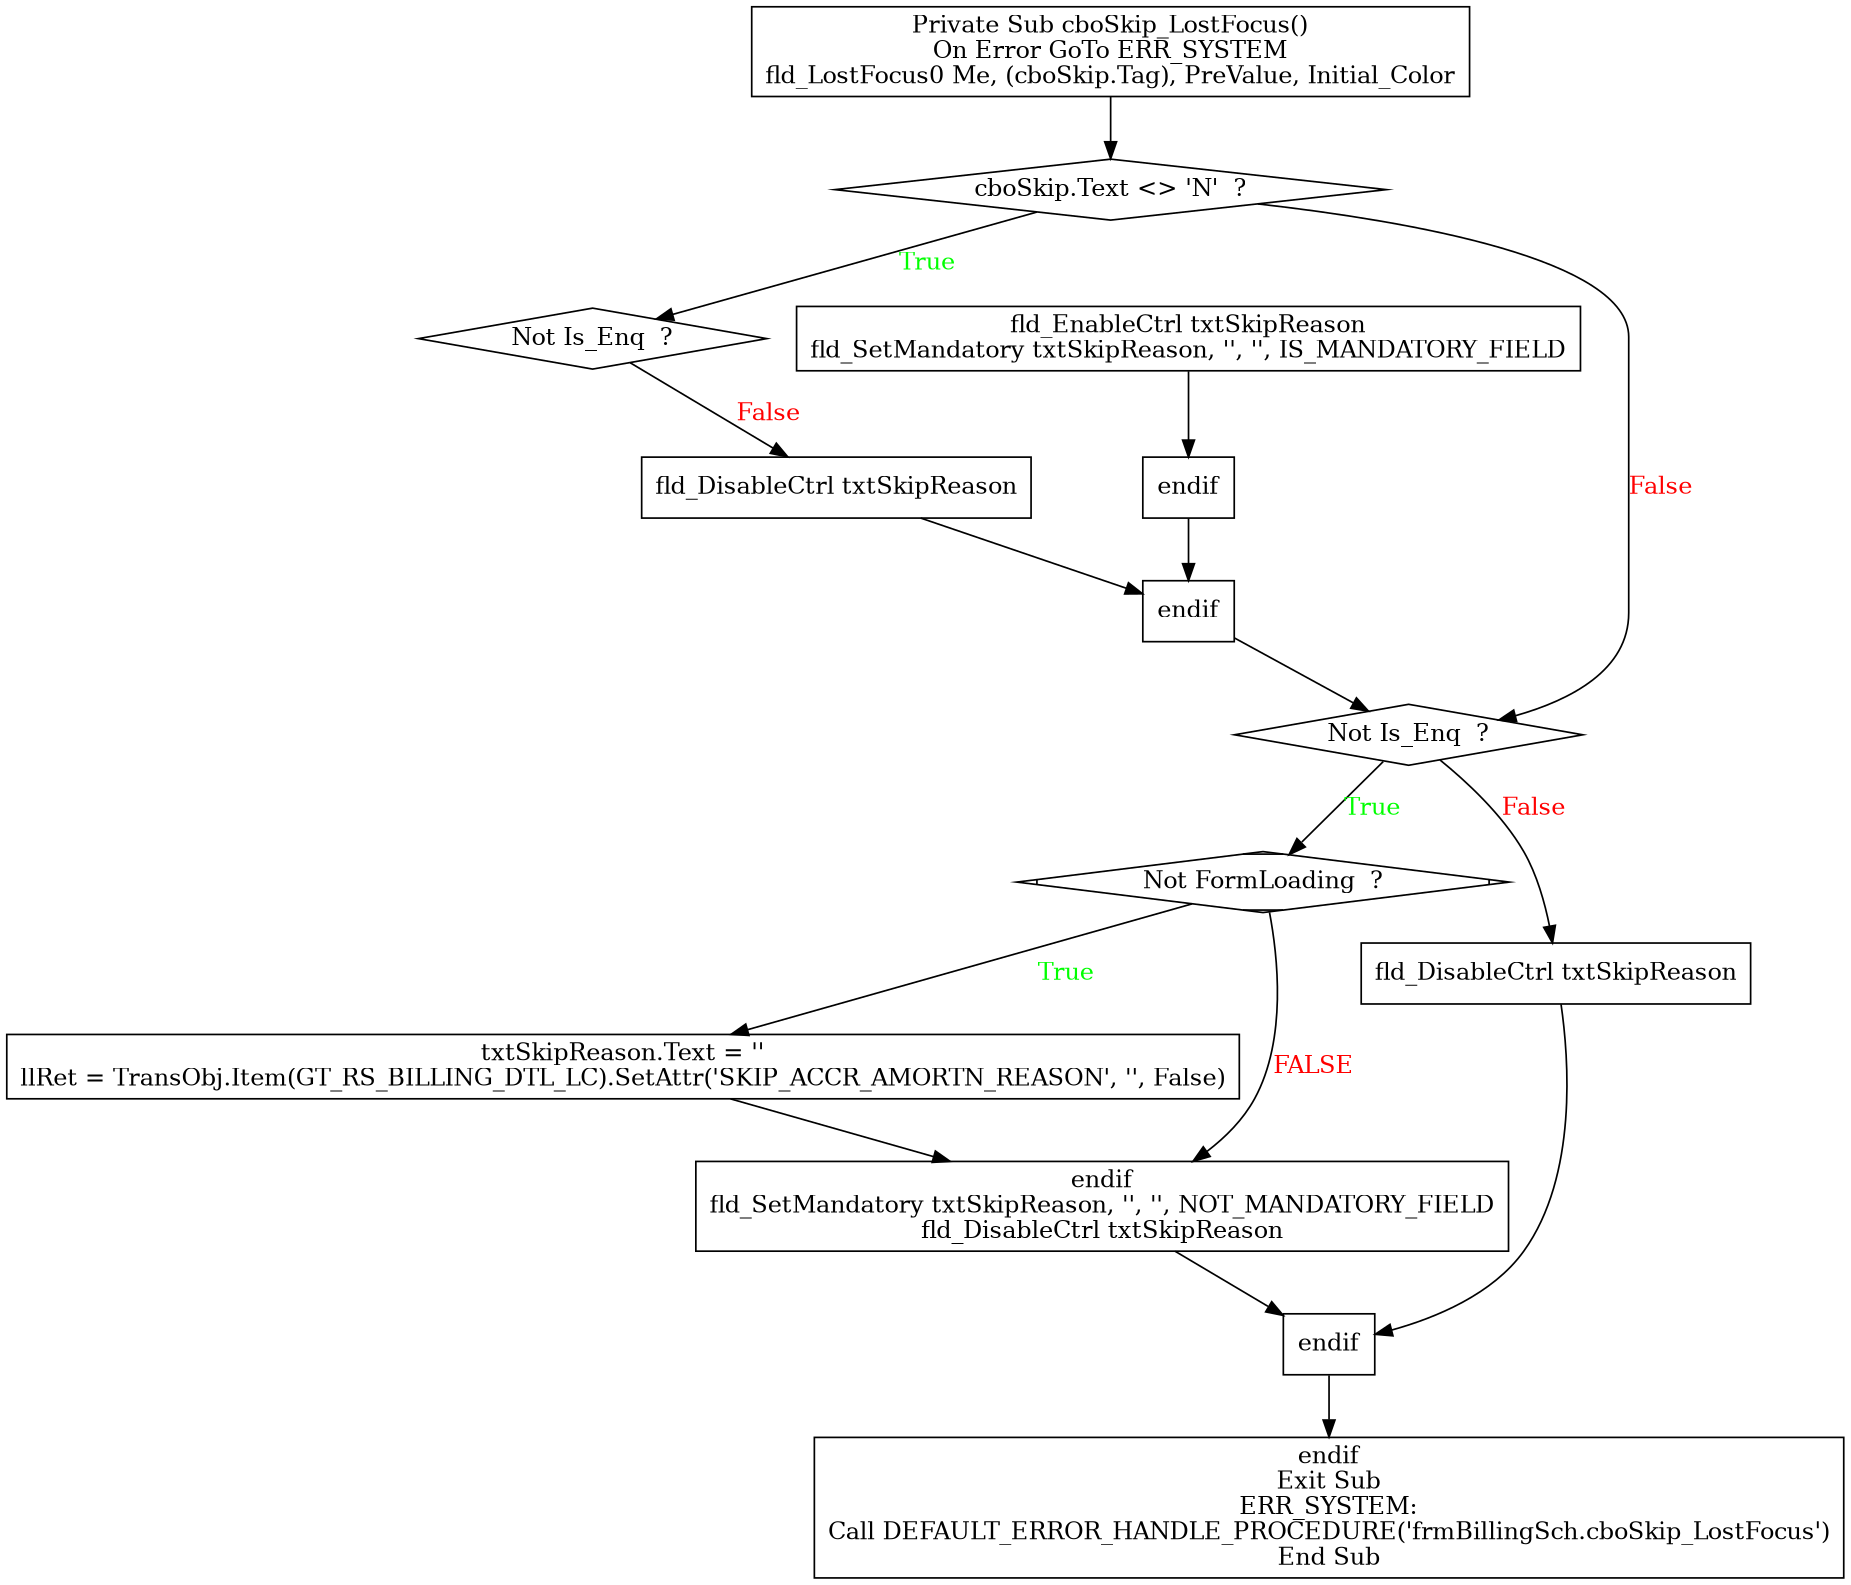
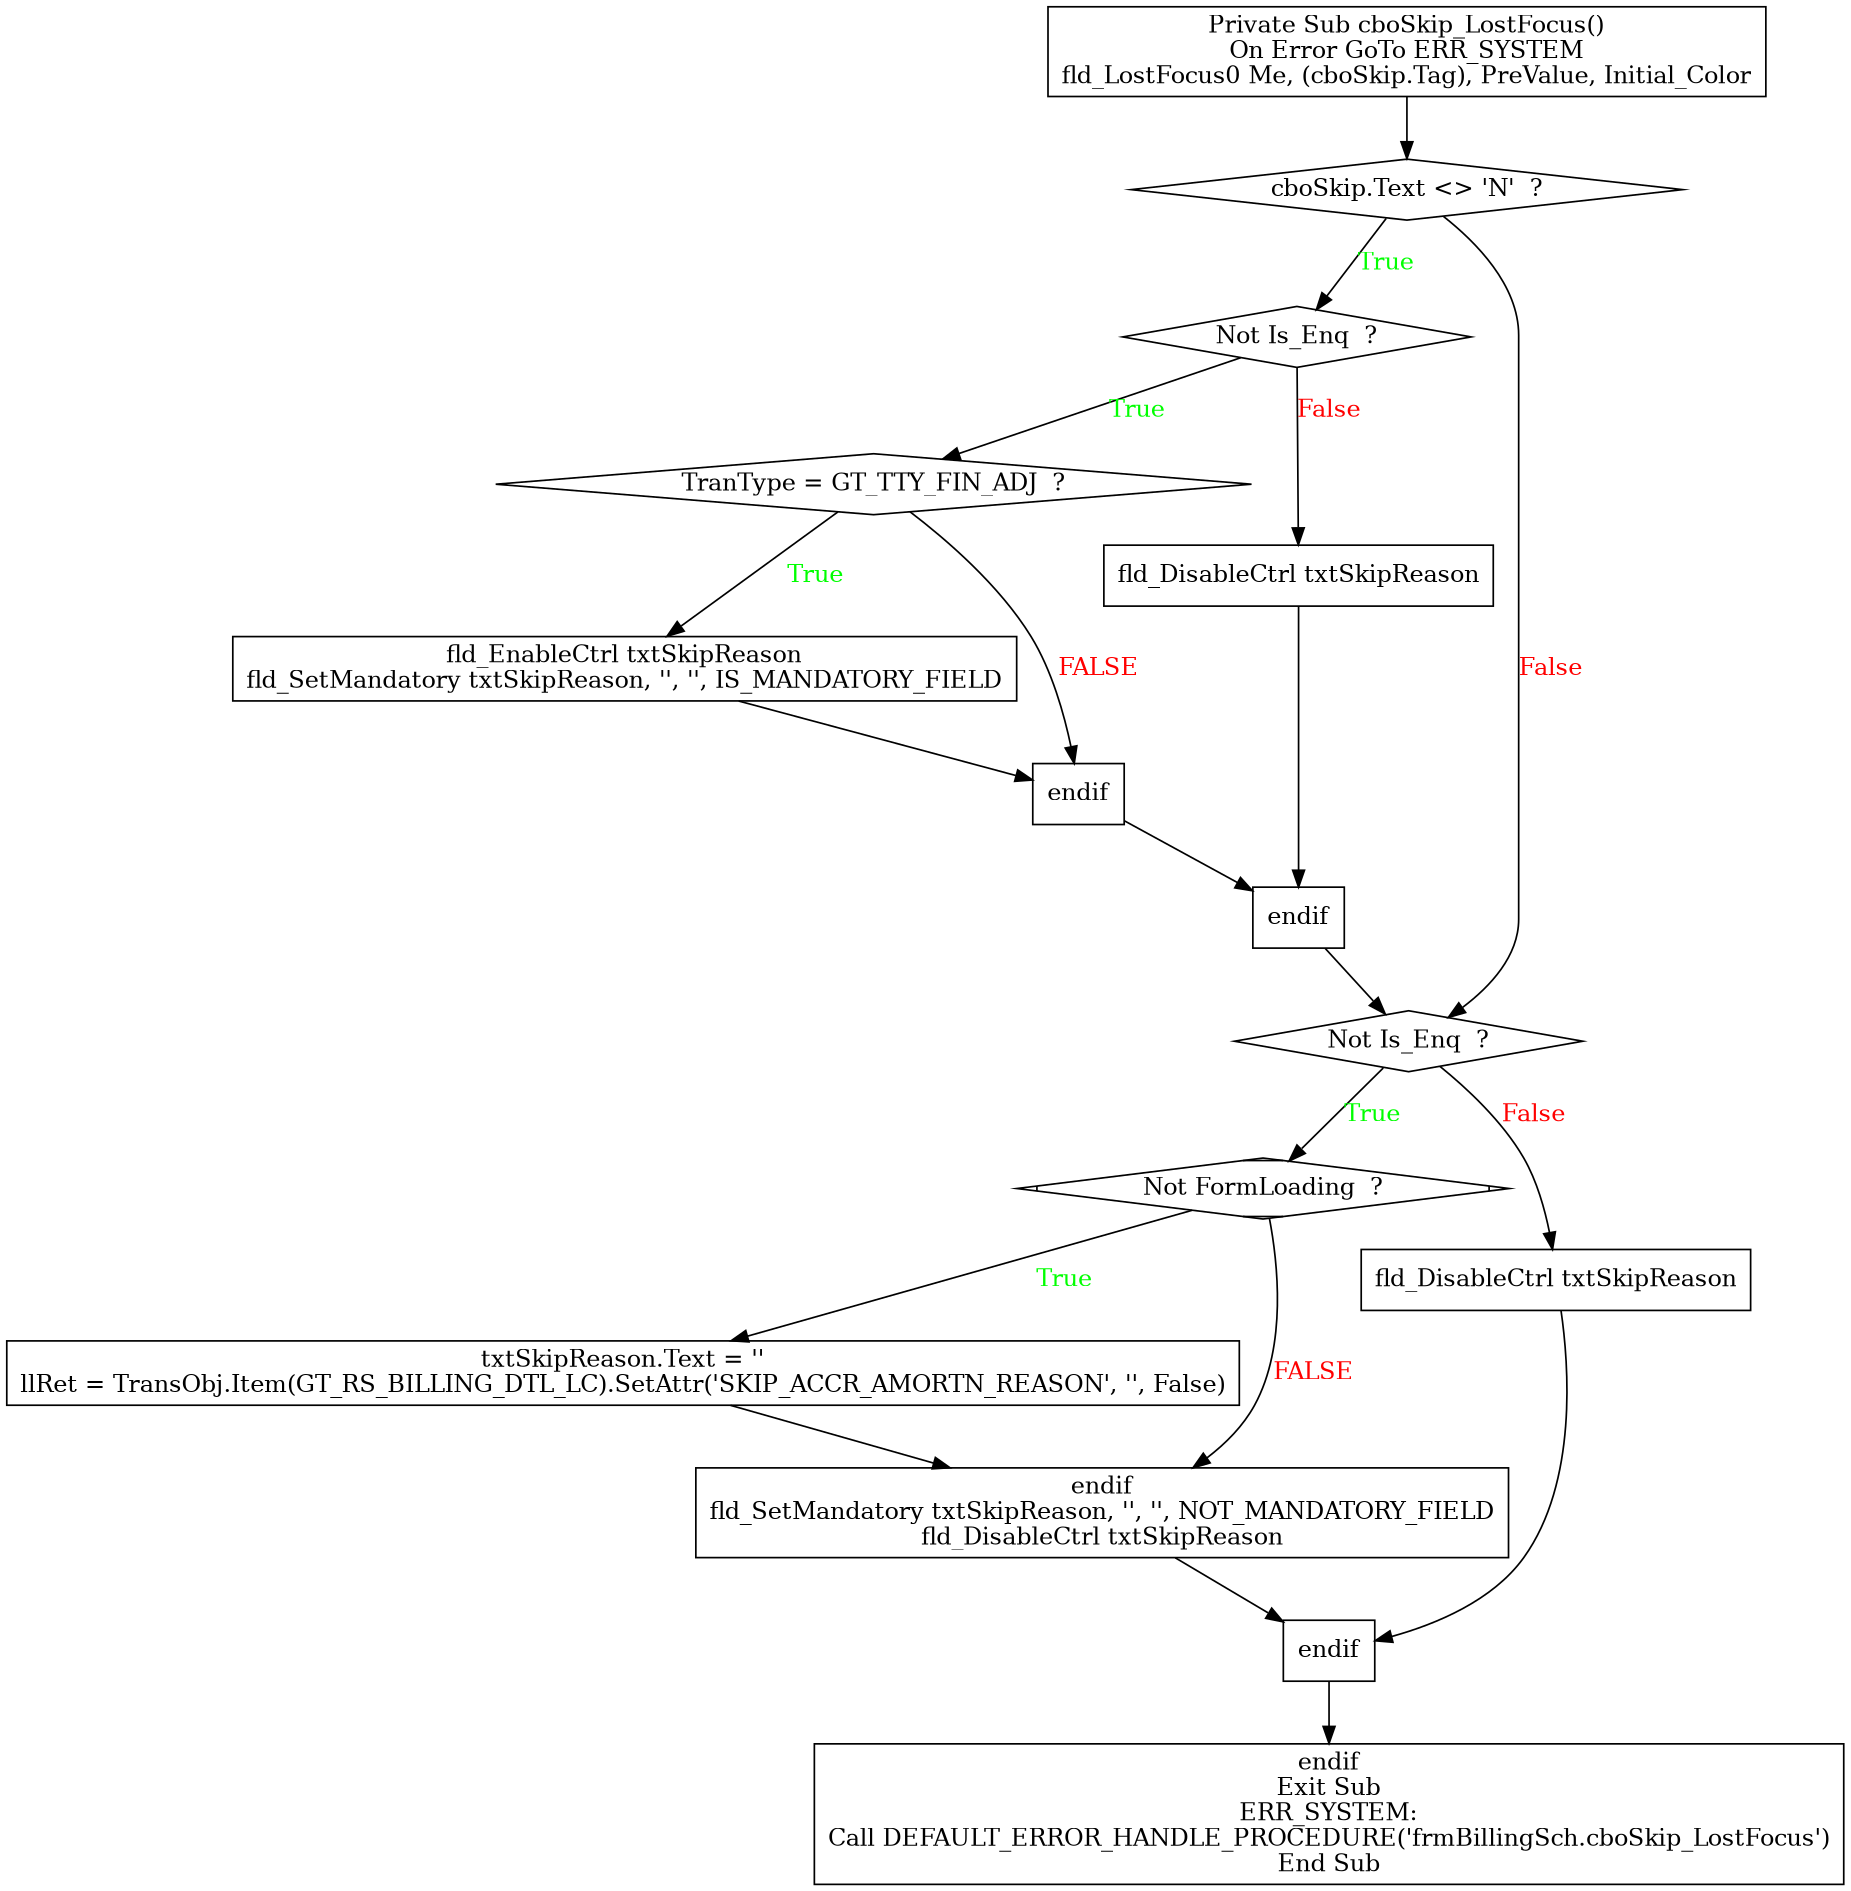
node "TranType = GT_TTY_FIN_ADJ  ?": added
